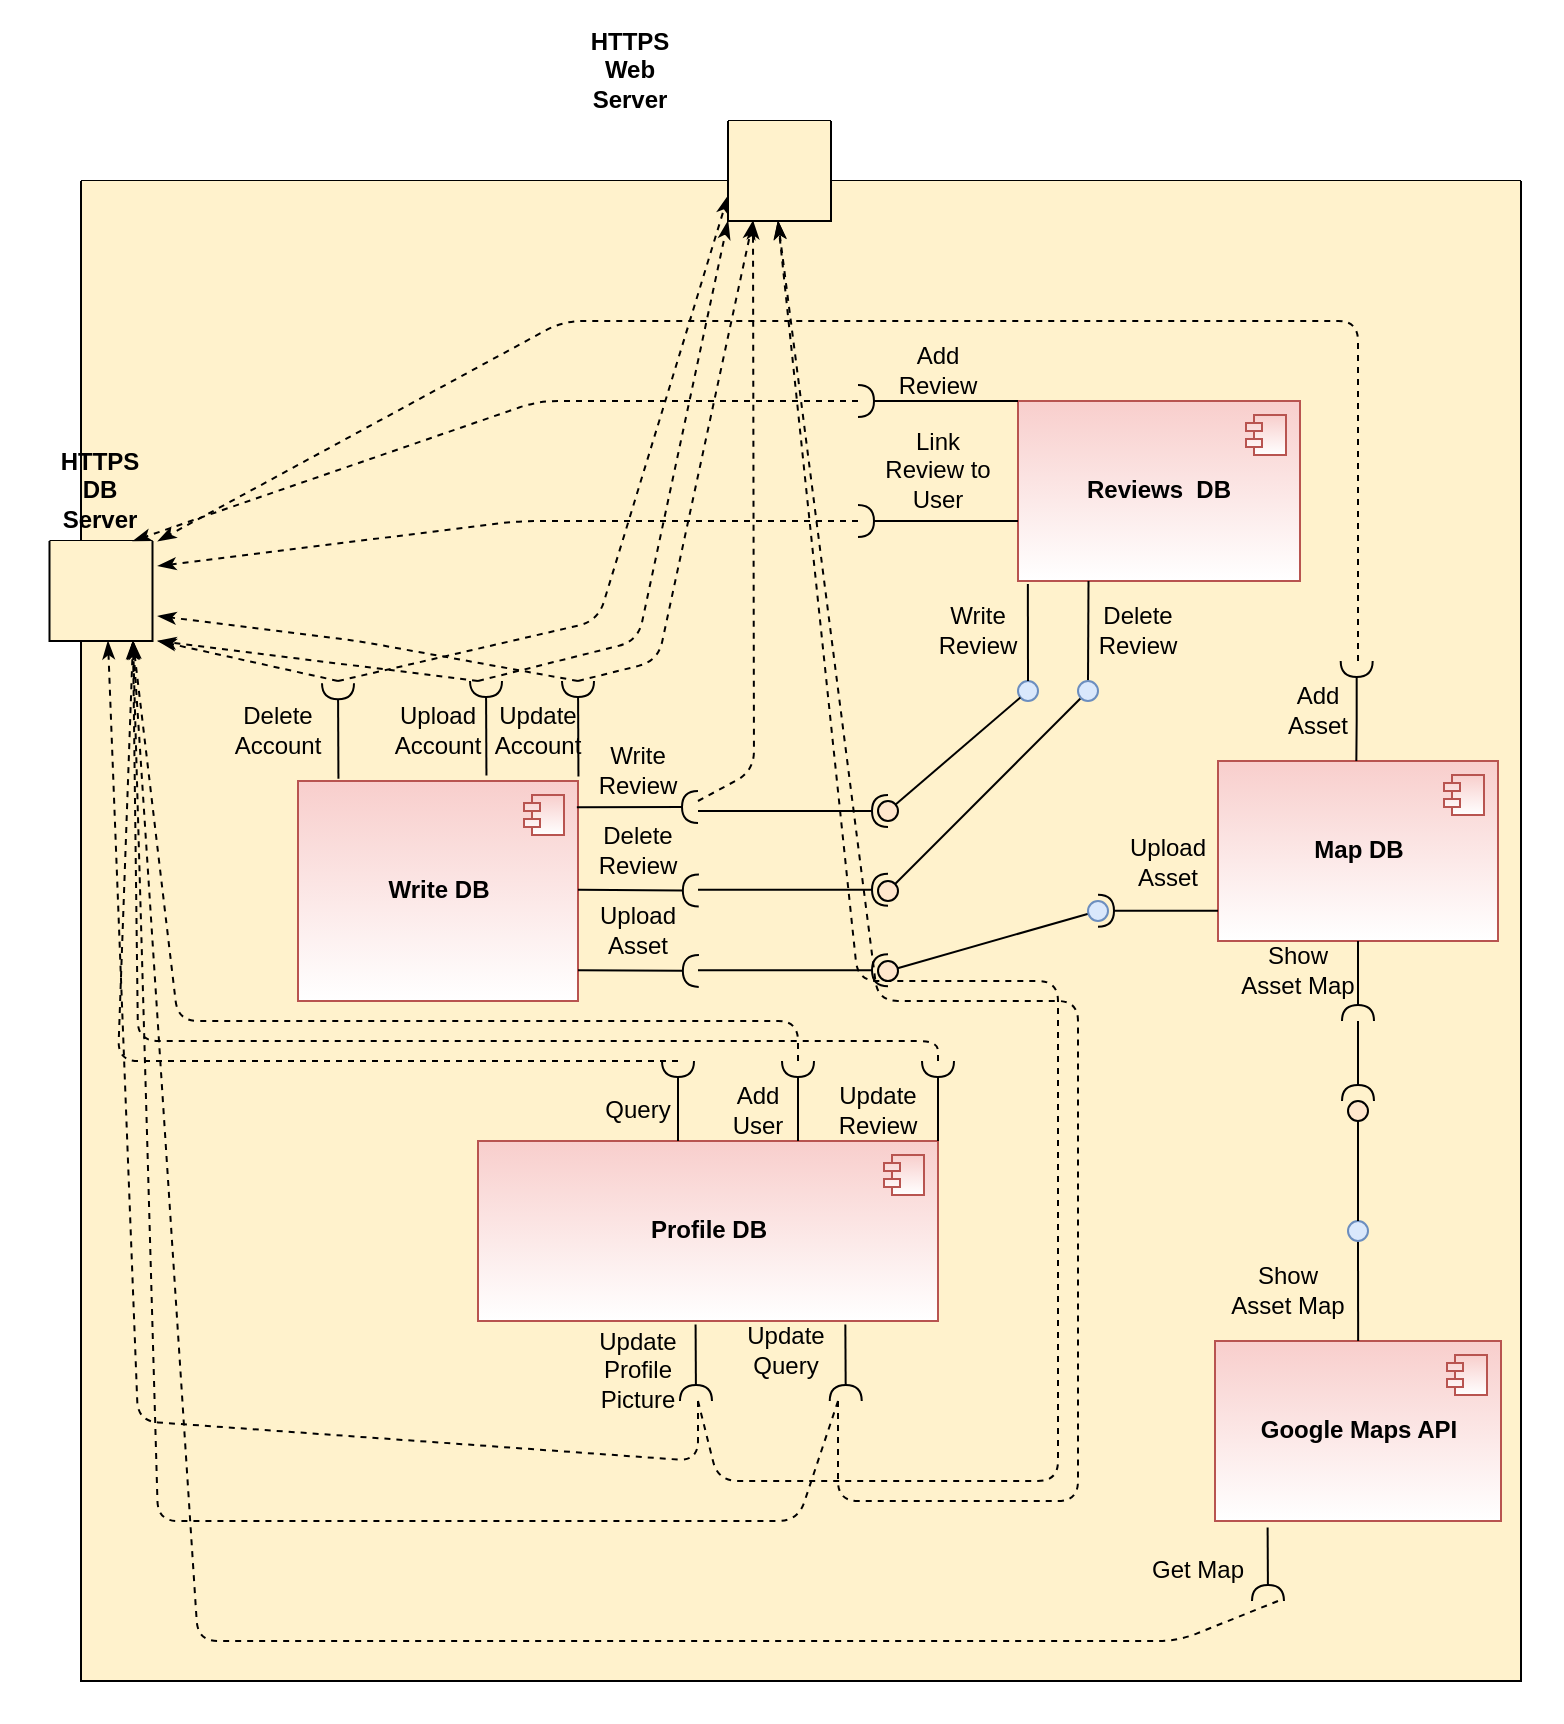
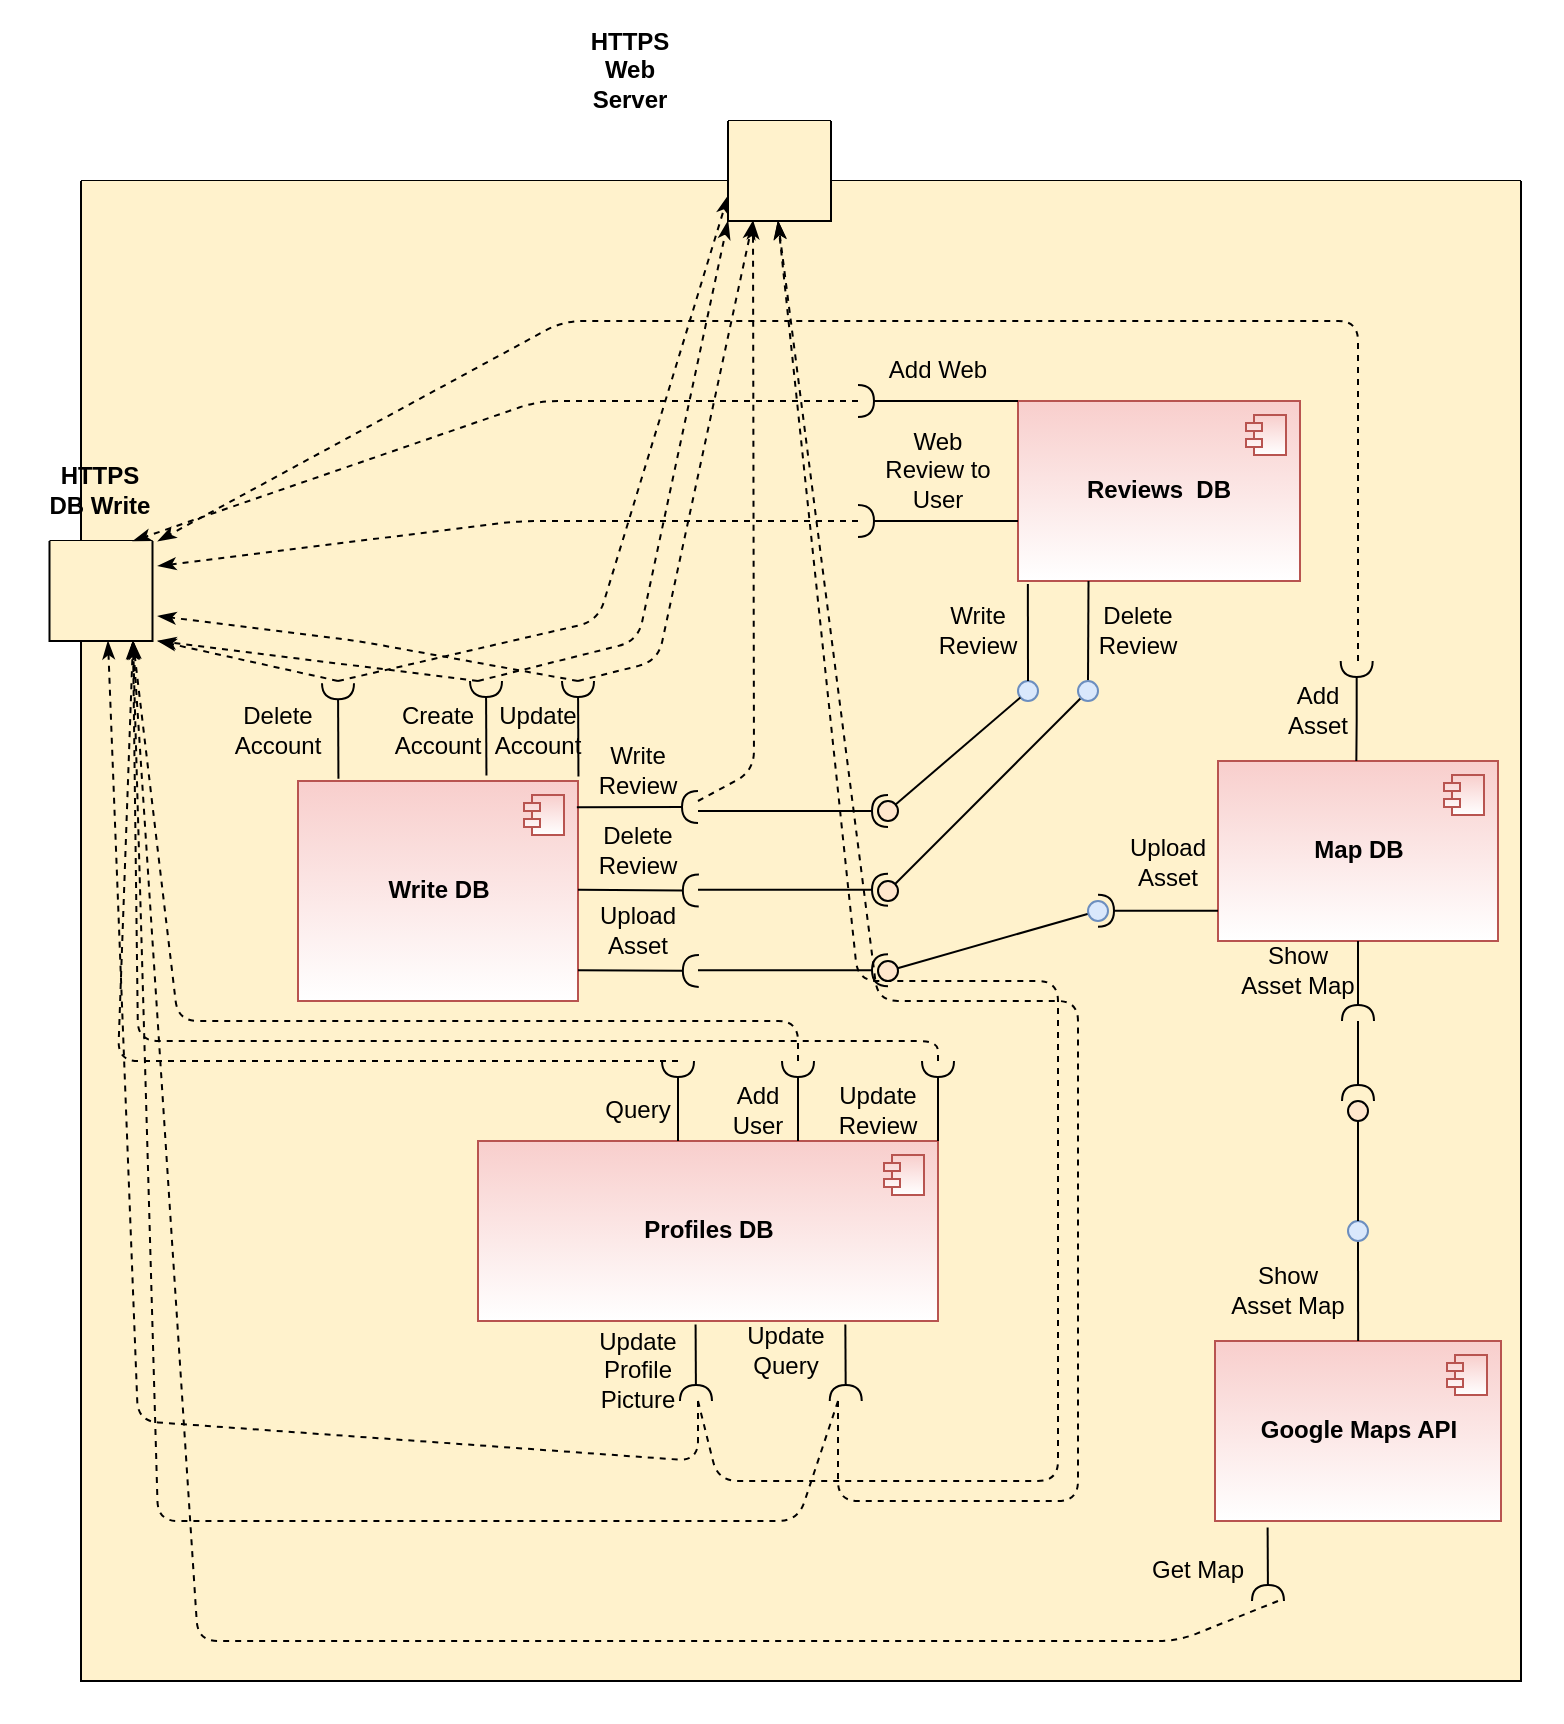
node "Add Review": label "Add Review" -> "Add Web"
node "Link Review to User": label "Link Review to User" -> "Web Review to User"
node "HTTPS DB Server": label "HTTPS DB Server" -> "HTTPS DB Write"
node "Upload Account": label "Upload Account" -> "Create Account"
node "Profile DB": label "Profile DB" -> "Profiles DB"
